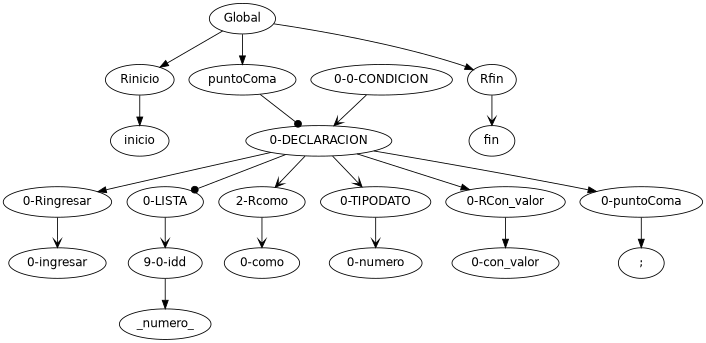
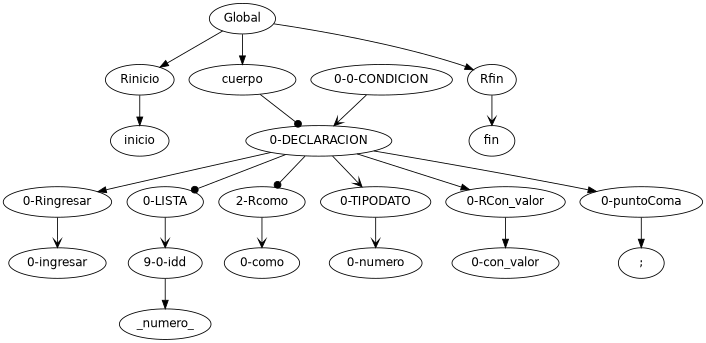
node "puntoComa": label "puntoComa" -> "cuerpo"
edge "0-DECLARACION" -> "2-Rcomo": arrowhead vee -> dot
